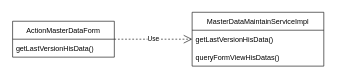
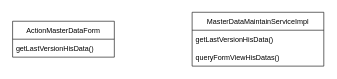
edge "ActionMasterDataForm" -> "MasterDataMaintainServiceImpl": removed, label "Use"
